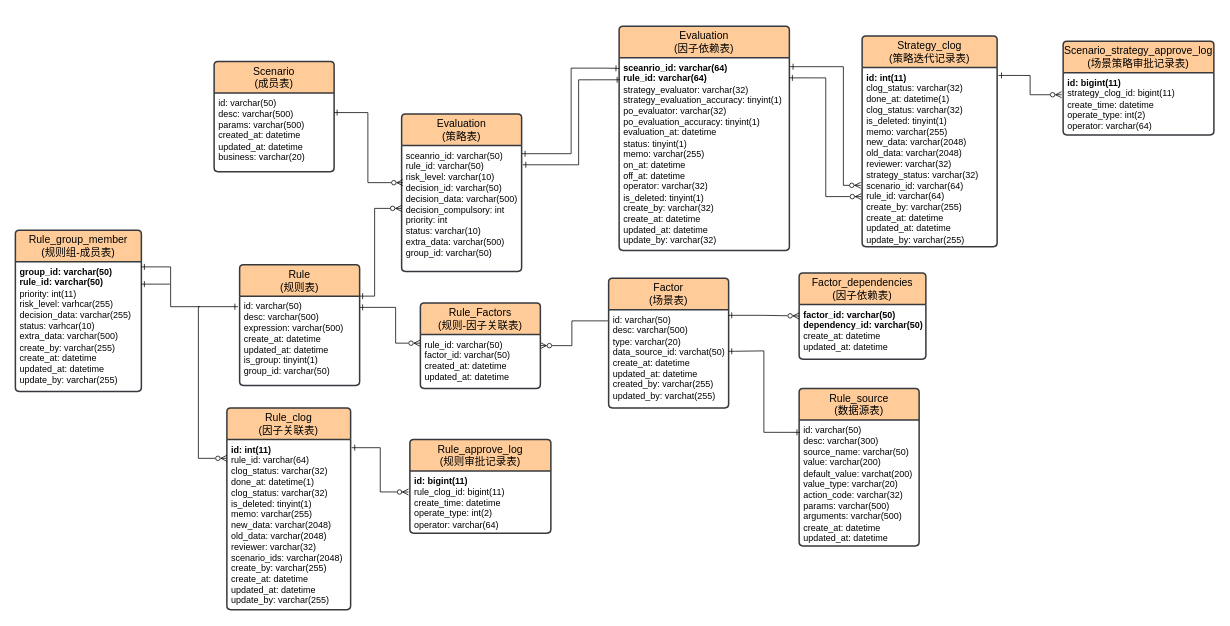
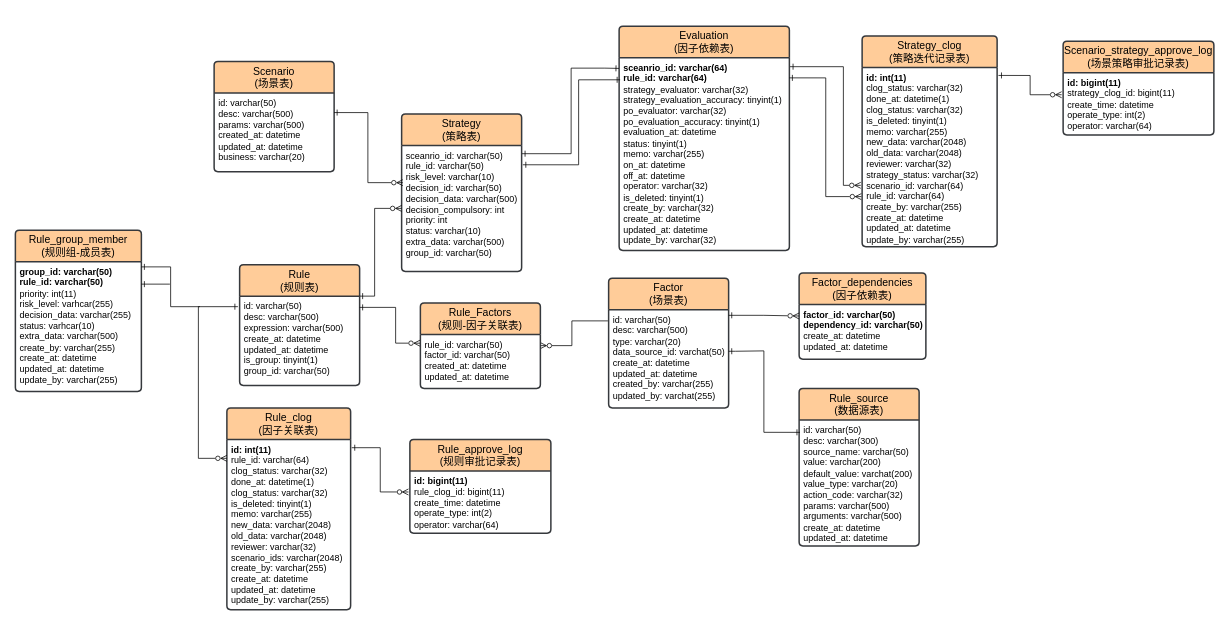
node "Scenario (成员表)": label "Scenario (成员表)" -> "Scenario (场景表)"
node "Evaluation (策略表)": label "Evaluation (策略表)" -> "Strategy (策略表)"
